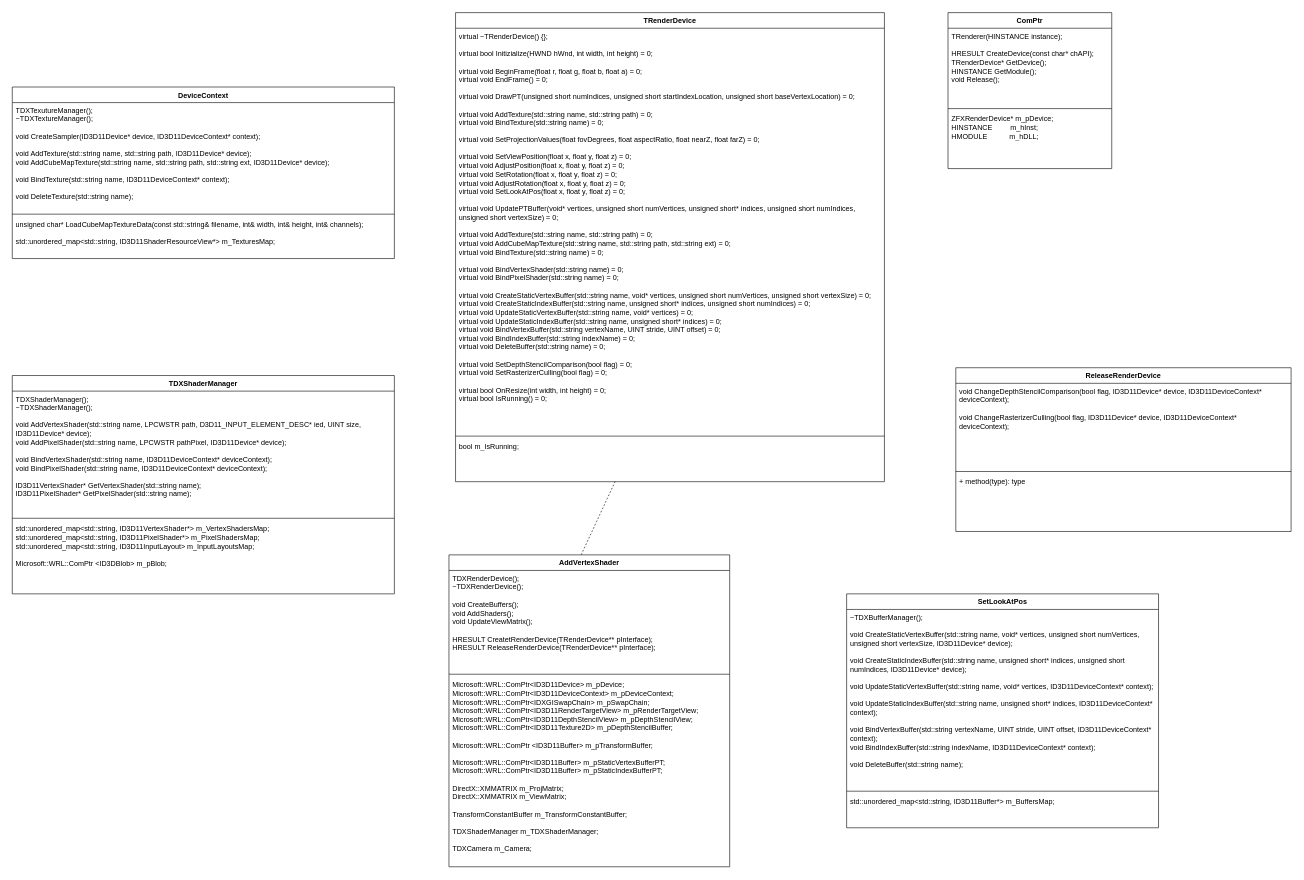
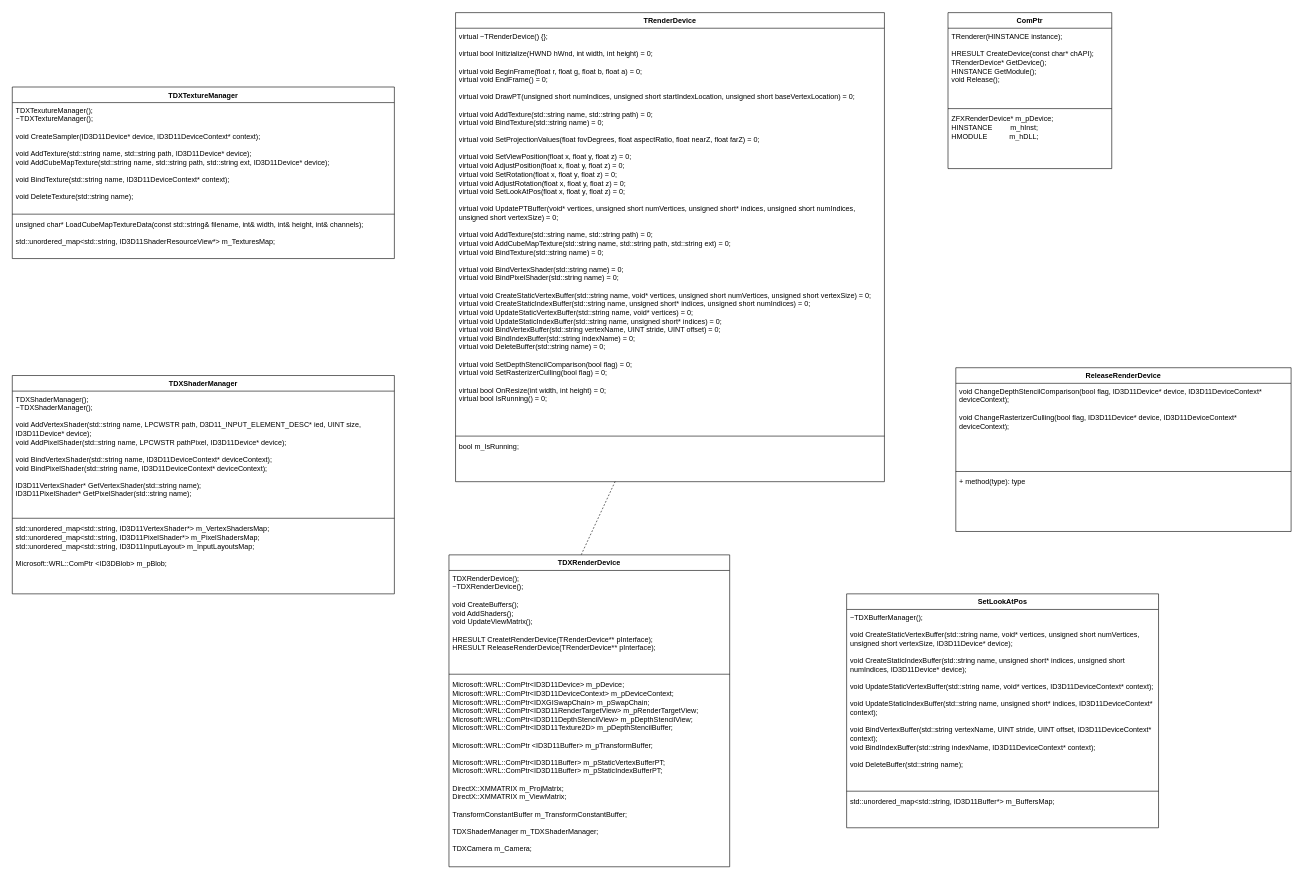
node "DeviceContext": label "DeviceContext" -> "TDXTextureManager"
node "AddVertexShader": label "AddVertexShader" -> "TDXRenderDevice"
